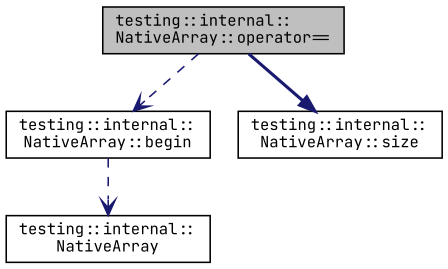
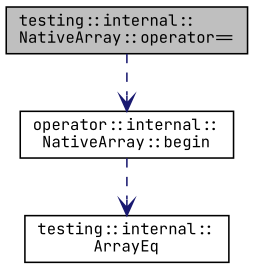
node "testing::internal:: NativeArray::begin": label "testing::internal:: NativeArray::begin" -> "operator::internal:: NativeArray::begin"
node "testing::internal:: NativeArray::size": removed
node "testing::internal:: NativeArray": label "testing::internal:: NativeArray" -> "testing::internal:: ArrayEq"
